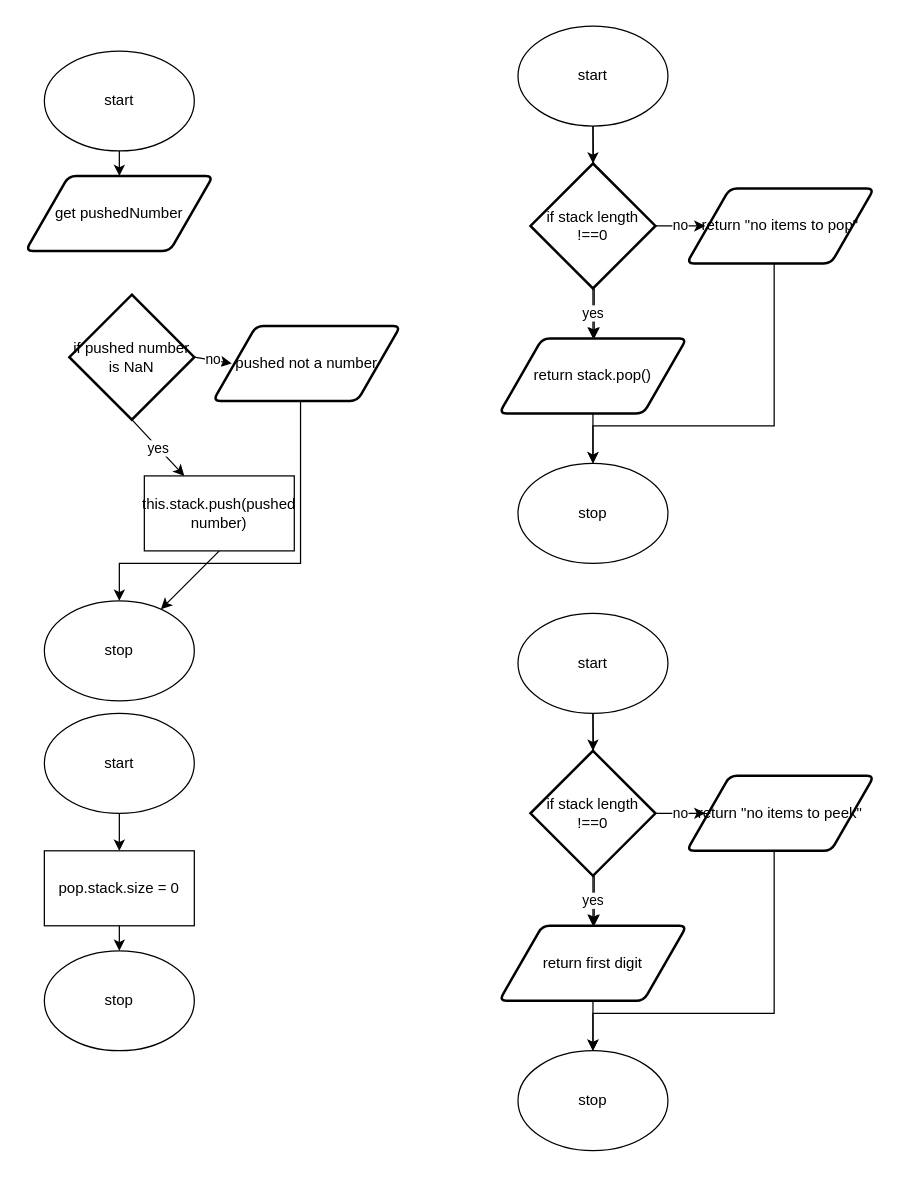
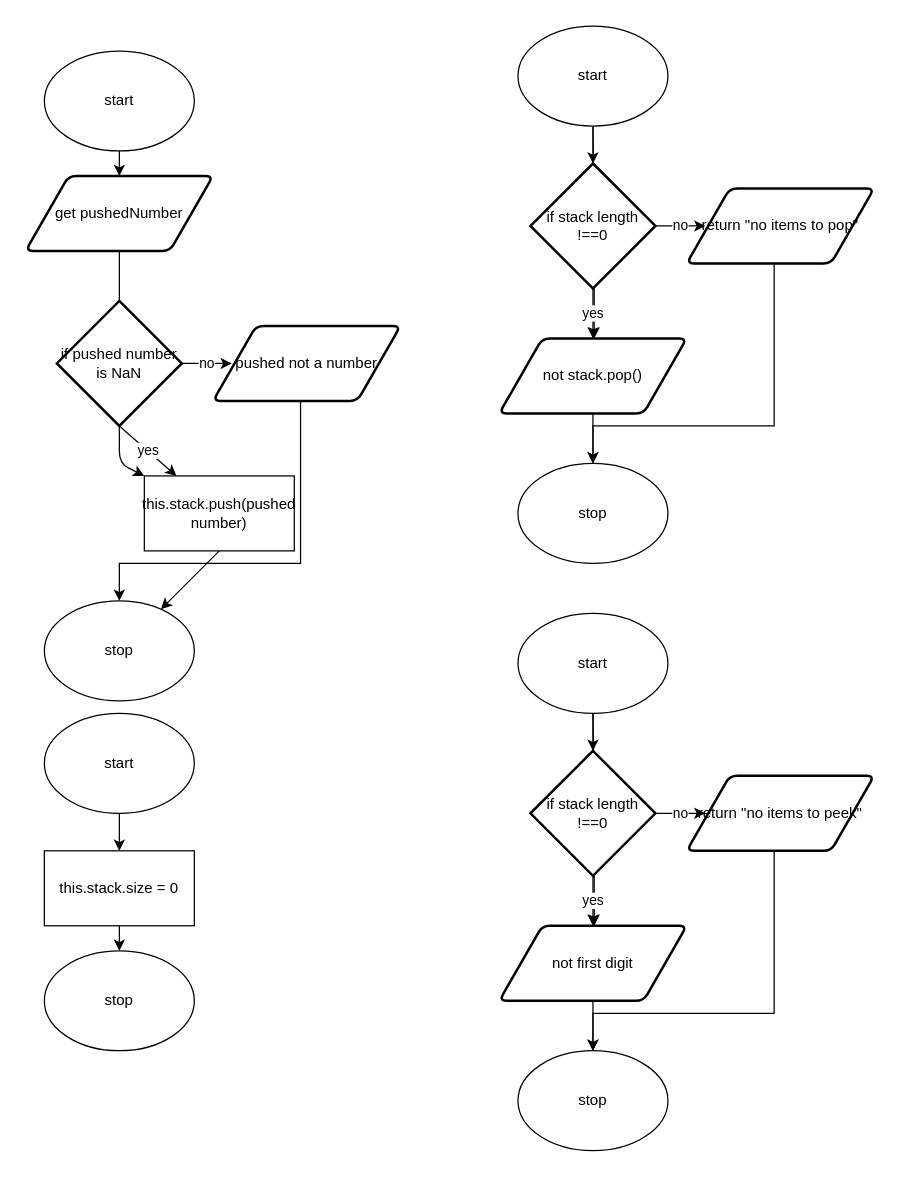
edge "get pushedNumber" -> "this.stack.push(pushed number)": added, label "yes"
node "if pushed number is NaN": moved (132, 357) -> (119, 363)
node "return stack.pop()": label "return stack.pop()" -> "not stack.pop()"
node "pop.stack.size = 0": label "pop.stack.size = 0" -> "this.stack.size = 0"
node "return first digit": label "return first digit" -> "not first digit"
